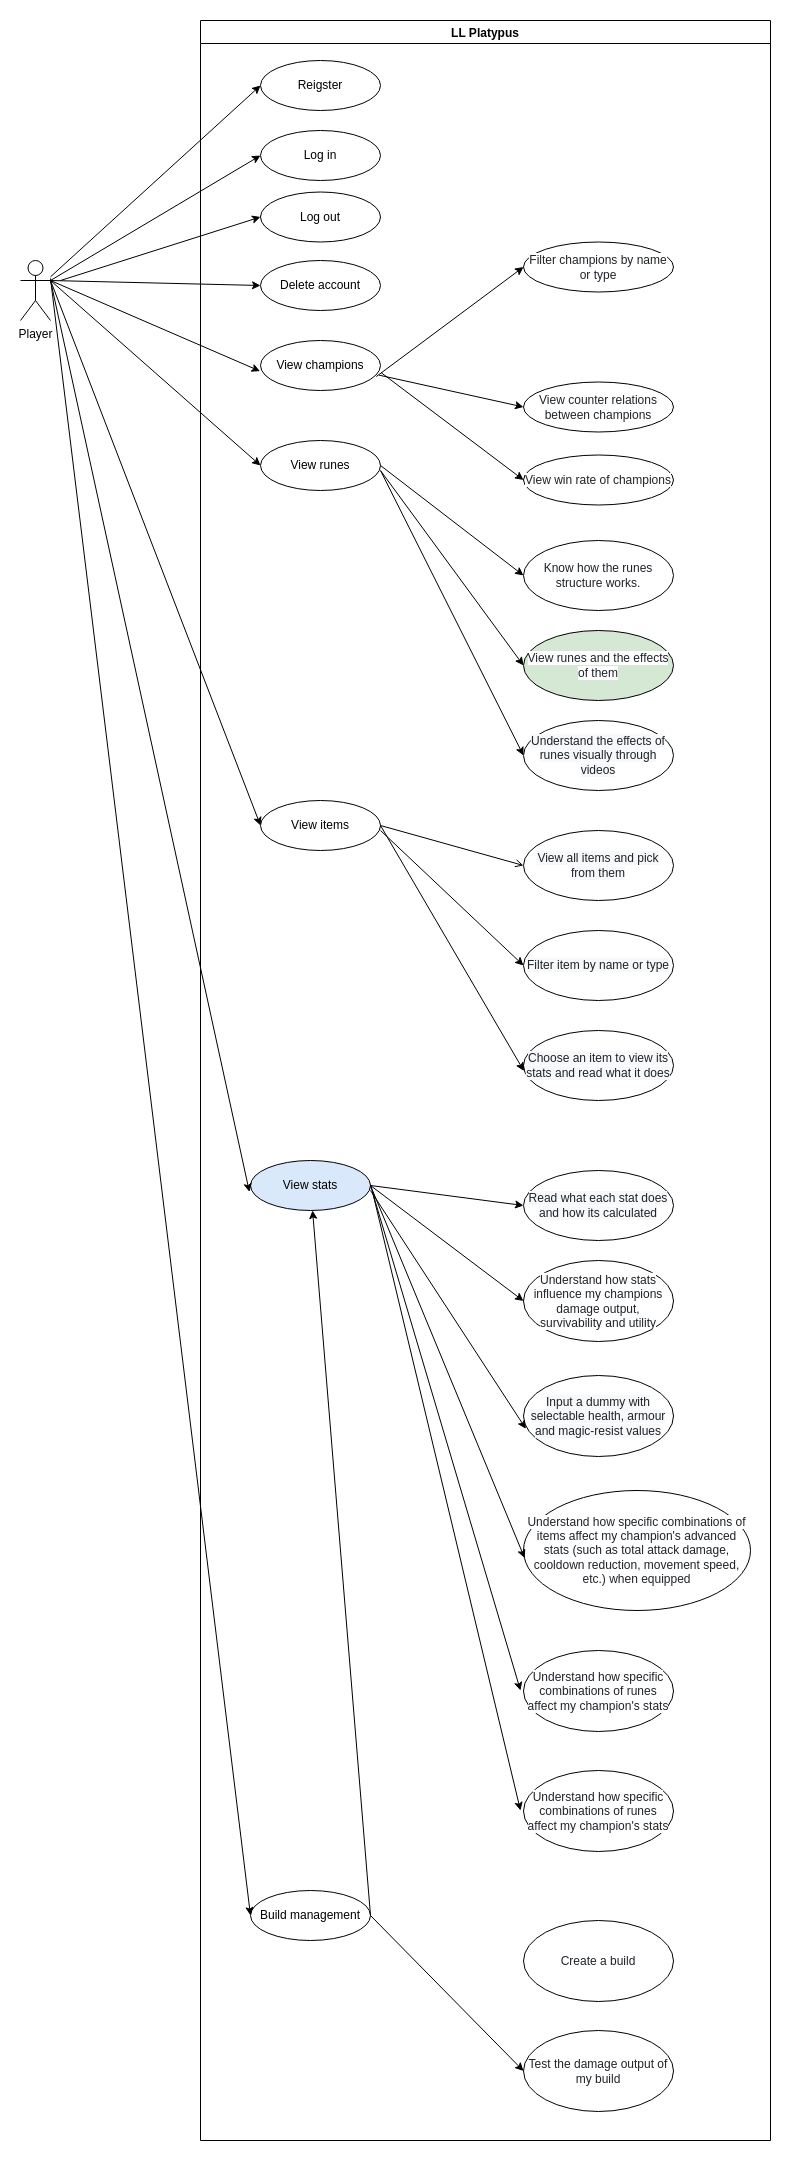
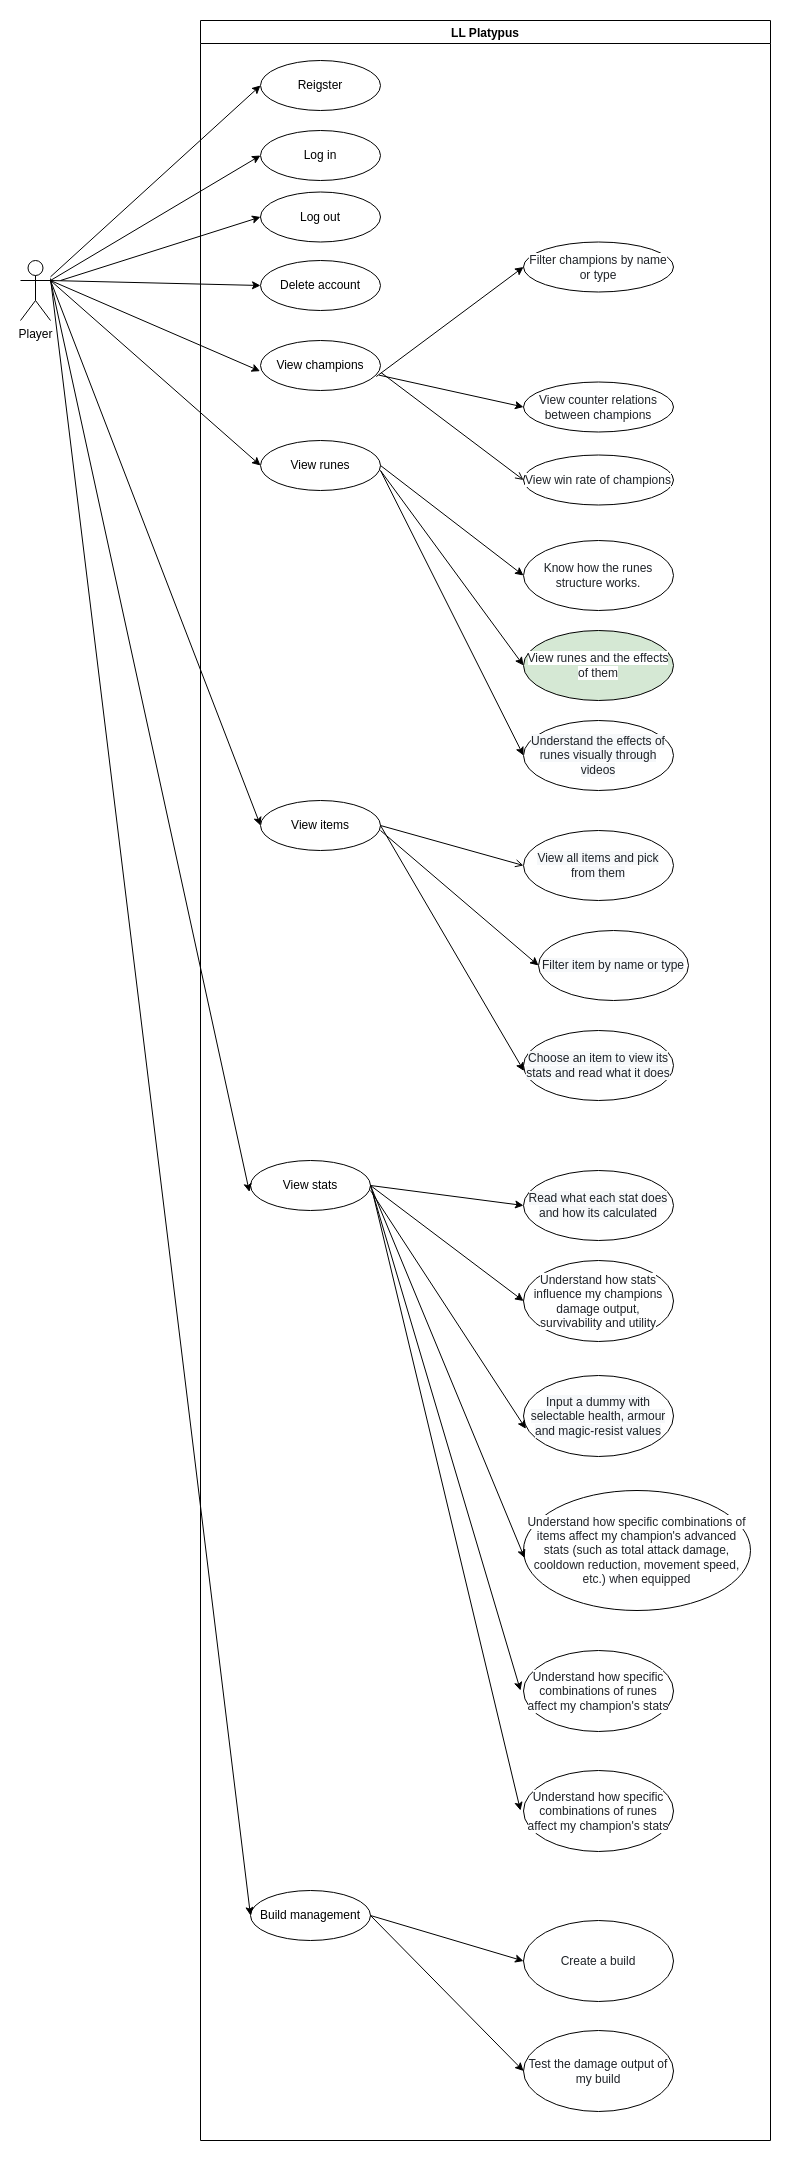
edge "View champions" -> "View win rate of champions": arrowhead classic -> open
node "Filter item by name or type": moved (599, 966) -> (614, 966)
node "View stats": fillcolor #dae8fc -> #ffffff
edge "Build management" -> "View stats": now "Build management" -> "Create a build"
